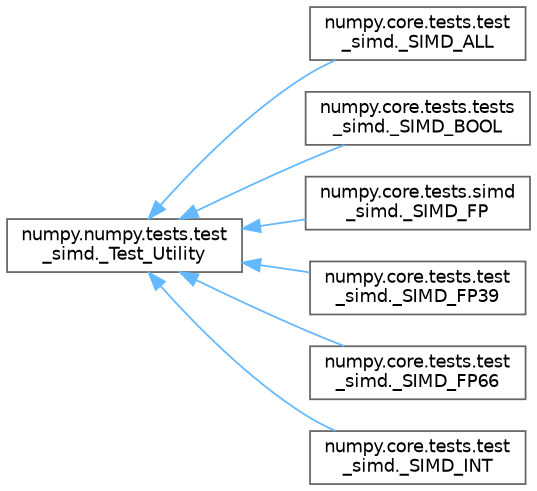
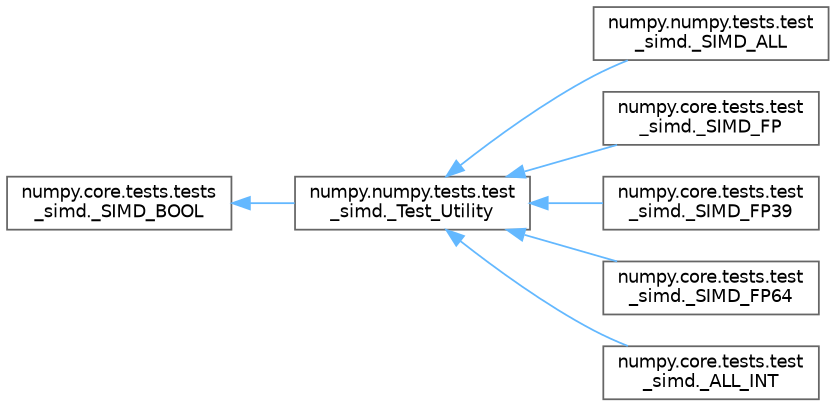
node "numpy.core.tests.test _simd._SIMD_ALL": label "numpy.core.tests.test _simd._SIMD_ALL" -> "numpy.numpy.tests.test _simd._SIMD_ALL"
edge "numpy.core.tests.tests _simd._SIMD_BOOL" -> "numpy.numpy.tests.test _simd._Test_Utility": reversed
node "numpy.core.tests.simd _simd._SIMD_FP": label "numpy.core.tests.simd _simd._SIMD_FP" -> "numpy.core.tests.test _simd._SIMD_FP"
node "numpy.core.tests.test _simd._SIMD_FP66": label "numpy.core.tests.test _simd._SIMD_FP66" -> "numpy.core.tests.test _simd._SIMD_FP64"
node "numpy.core.tests.test _simd._SIMD_INT": label "numpy.core.tests.test _simd._SIMD_INT" -> "numpy.core.tests.test _simd._ALL_INT"
